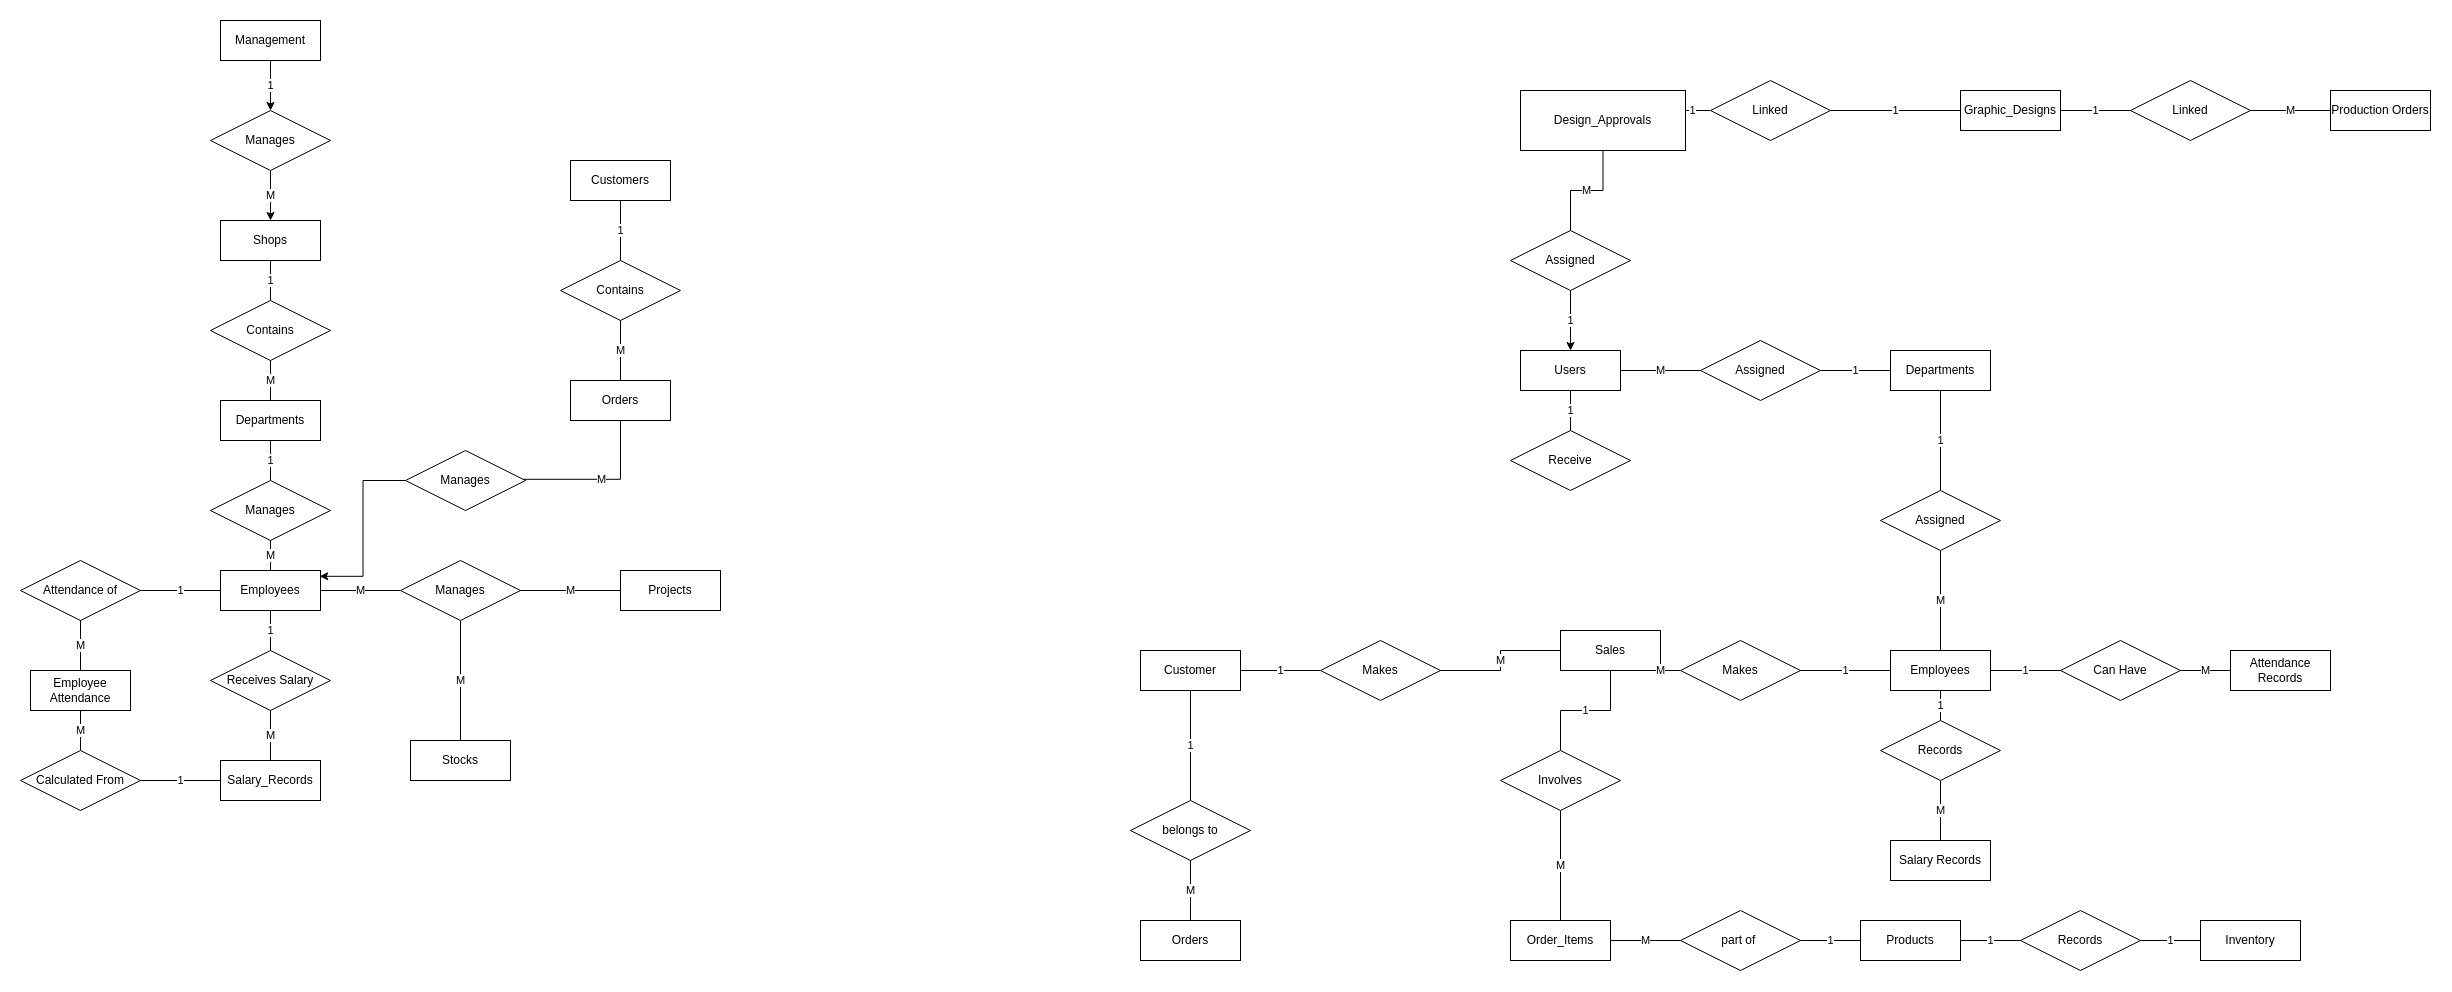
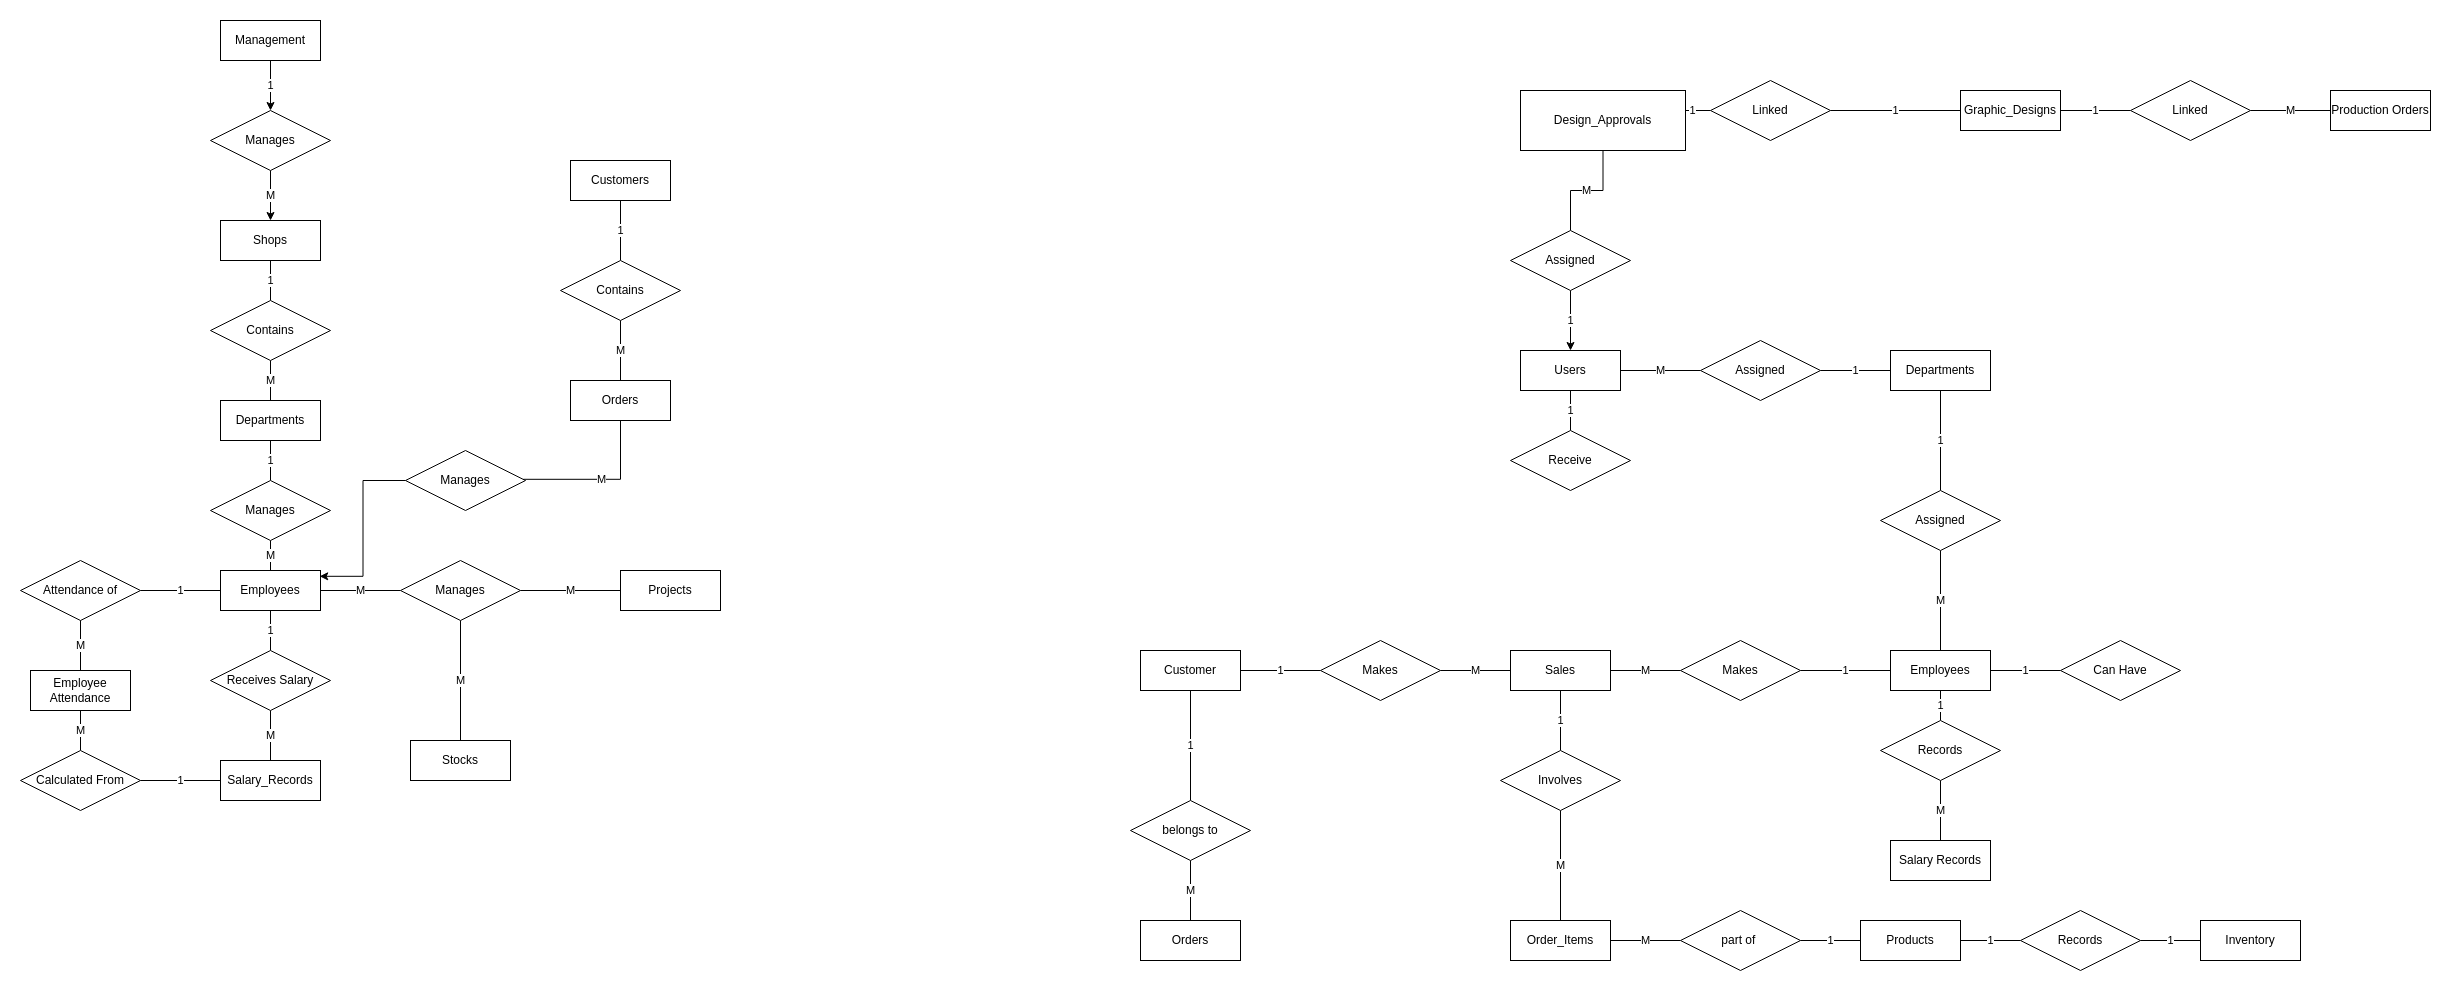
node "Sales": moved (1611, 651) -> (1561, 671)
edge "Can Have" -- "Attendance Records": removed, label "M"
node "Attendance Records": removed
